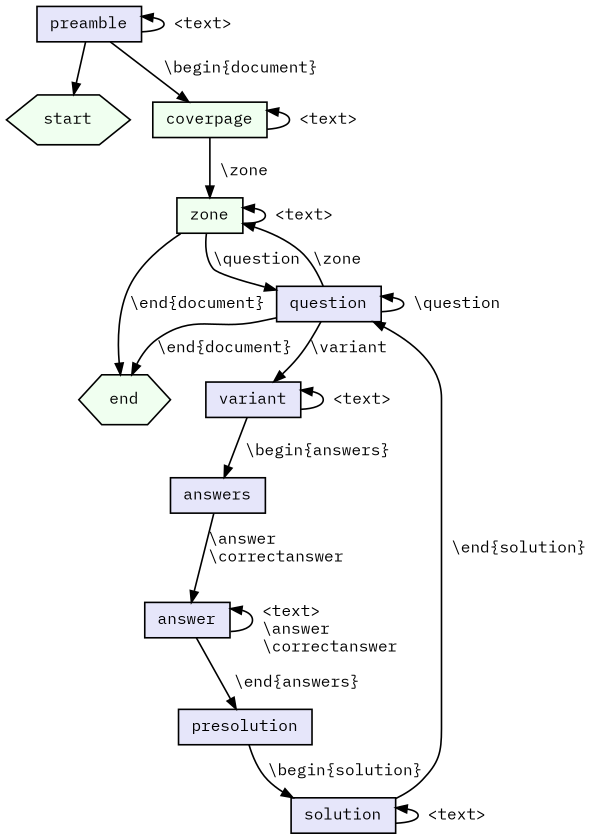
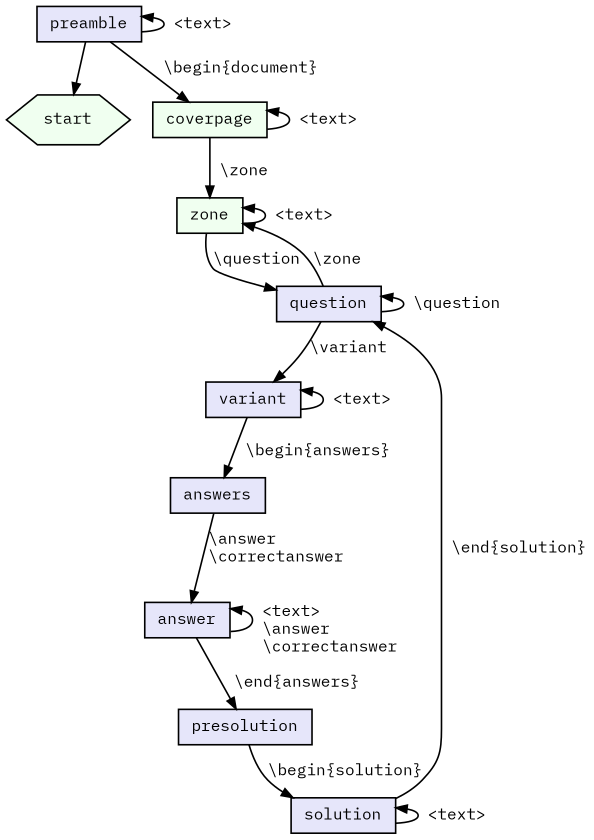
node "end": removed
